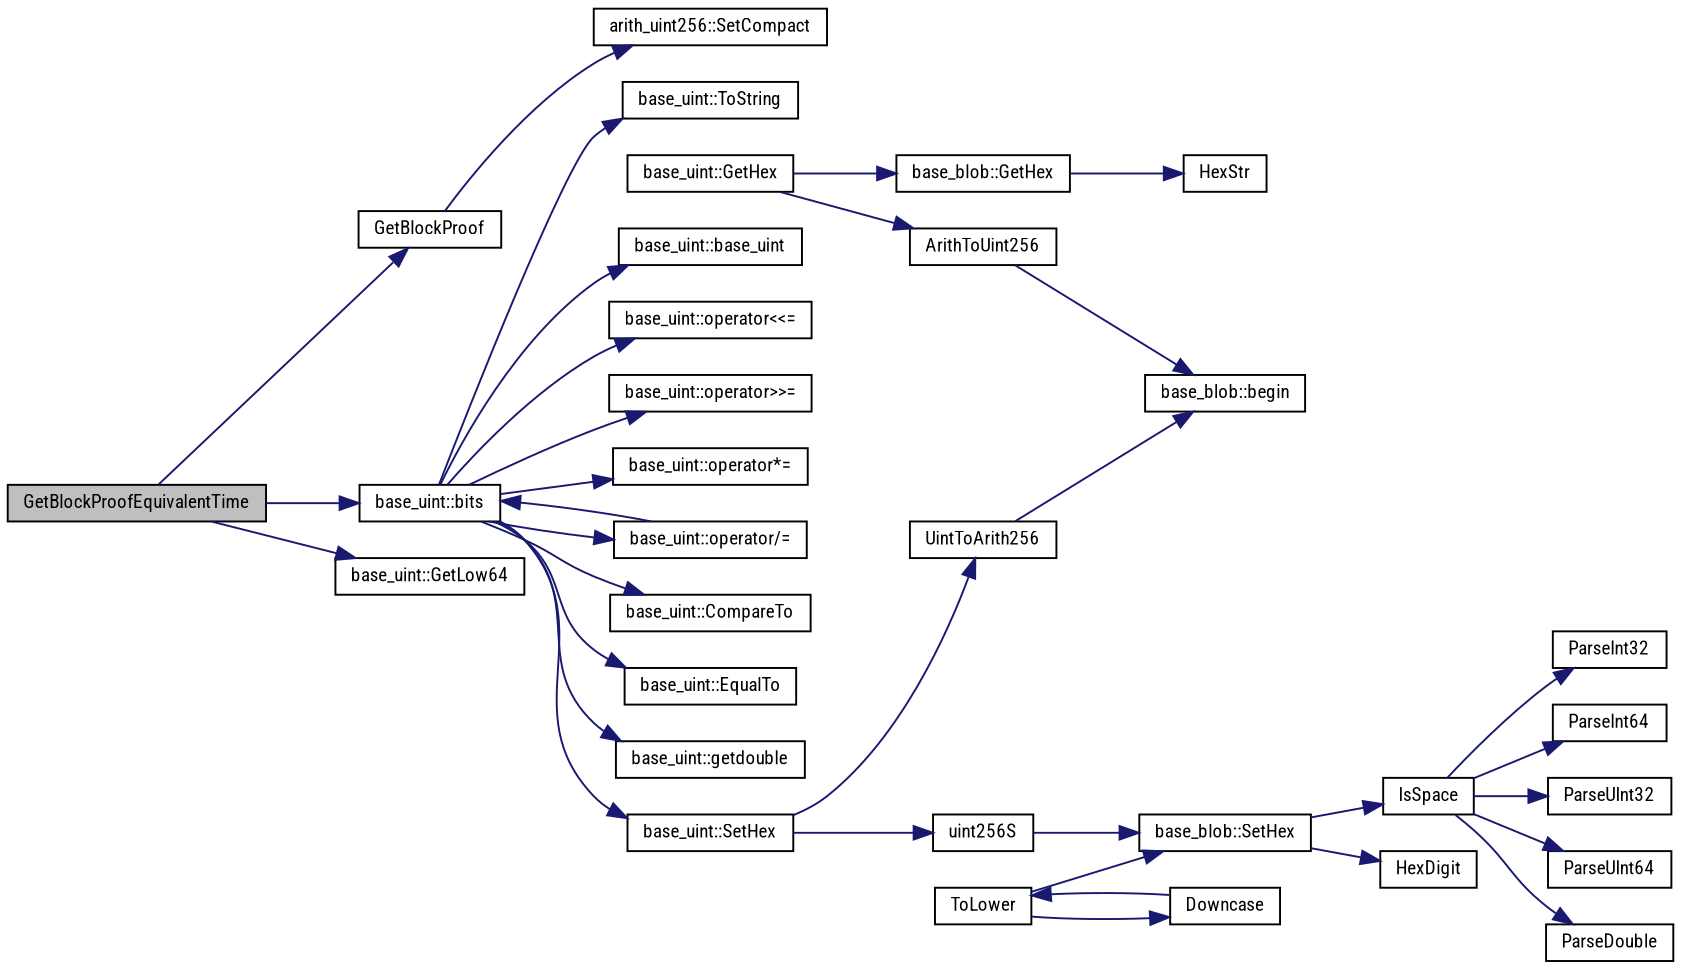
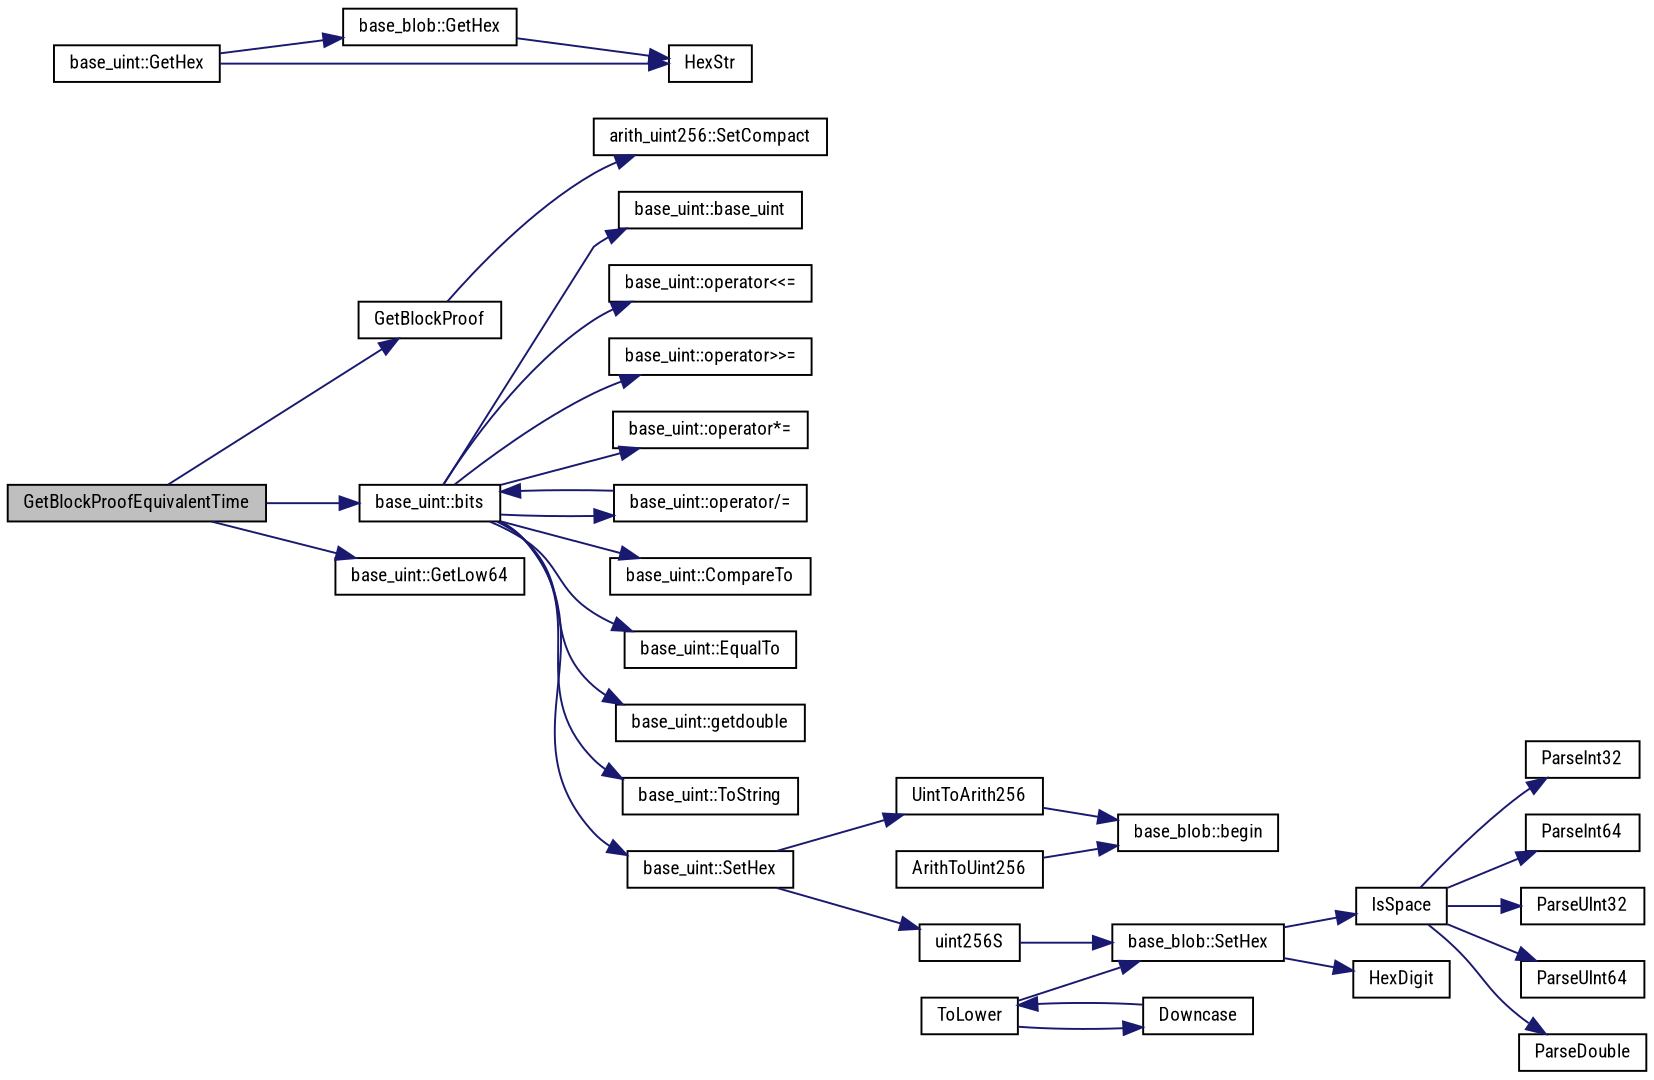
edge "base_uint::GetHex" -> "ArithToUint256": now "base_uint::GetHex" -> "HexStr"
